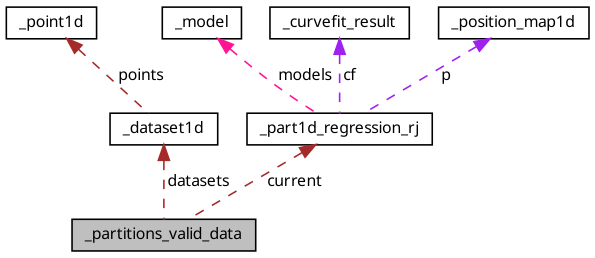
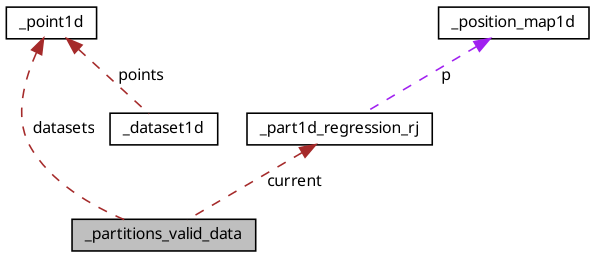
node "_model": removed
node "_curvefit_result": removed
edge "_partitions_valid_data" -> "_dataset1d": now "_partitions_valid_data" -> "_point1d"
